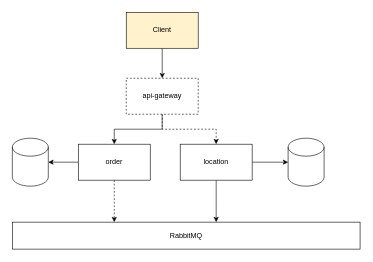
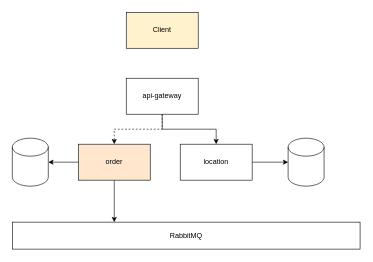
edge "Client" -> "api-gateway": removed
node "api-gateway": style dashed -> solid
edge "api-gateway" -> "order": style solid -> dashed
edge "api-gateway" -> "location": style dashed -> solid
node "order": fillcolor #ffffff -> #ffe6cc
edge "order" -> "RabbitMQ": style dashed -> solid
edge "location" -> "RabbitMQ": removed
